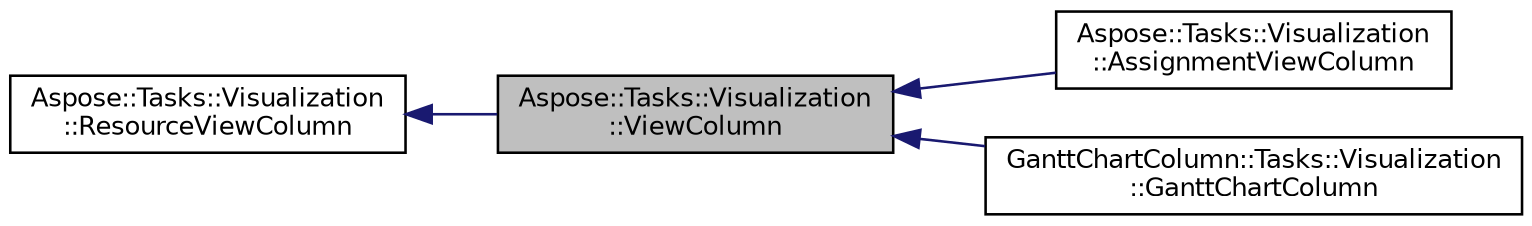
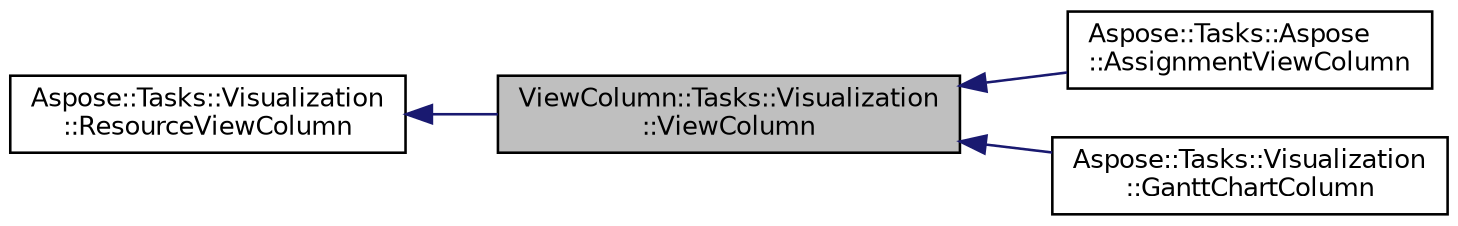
node "Aspose::Tasks::Visualization ::AssignmentViewColumn": label "Aspose::Tasks::Visualization ::AssignmentViewColumn" -> "Aspose::Tasks::Aspose ::AssignmentViewColumn"
node "Aspose::Tasks::Visualization ::ViewColumn": label "Aspose::Tasks::Visualization ::ViewColumn" -> "ViewColumn::Tasks::Visualization ::ViewColumn"
node "GanttChartColumn::Tasks::Visualization ::GanttChartColumn": label "GanttChartColumn::Tasks::Visualization ::GanttChartColumn" -> "Aspose::Tasks::Visualization ::GanttChartColumn"
